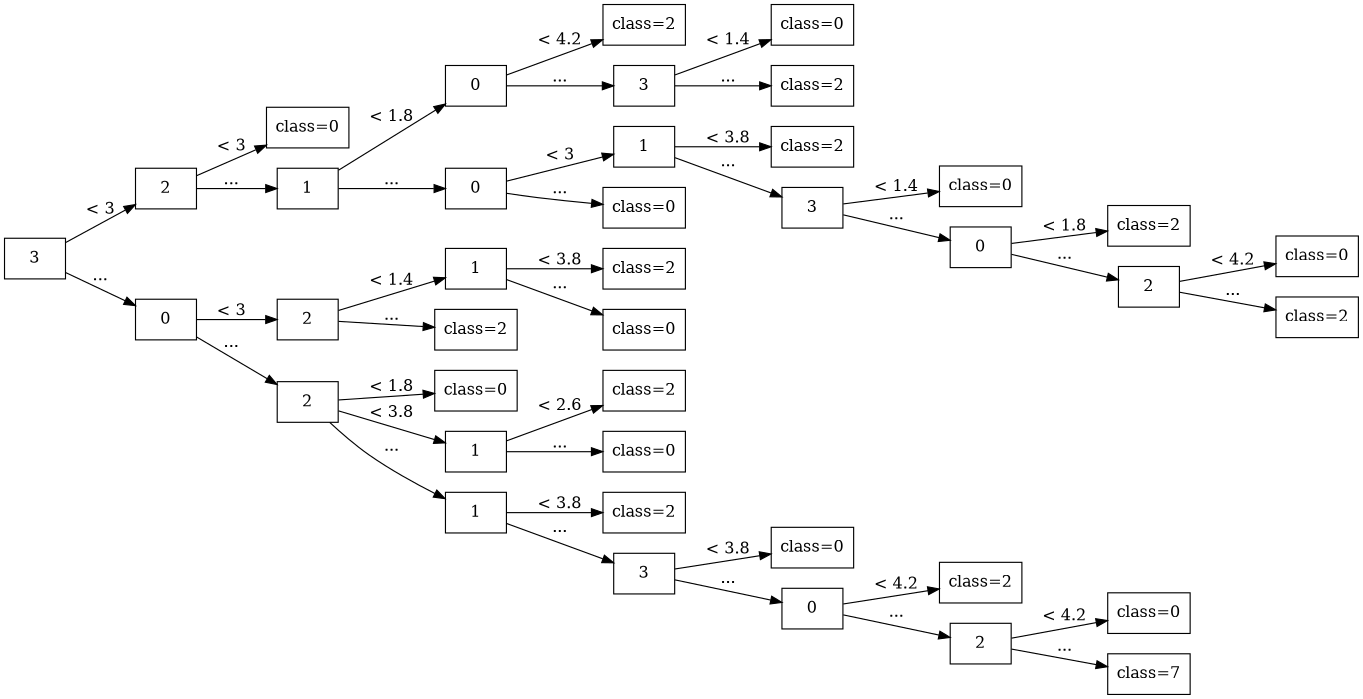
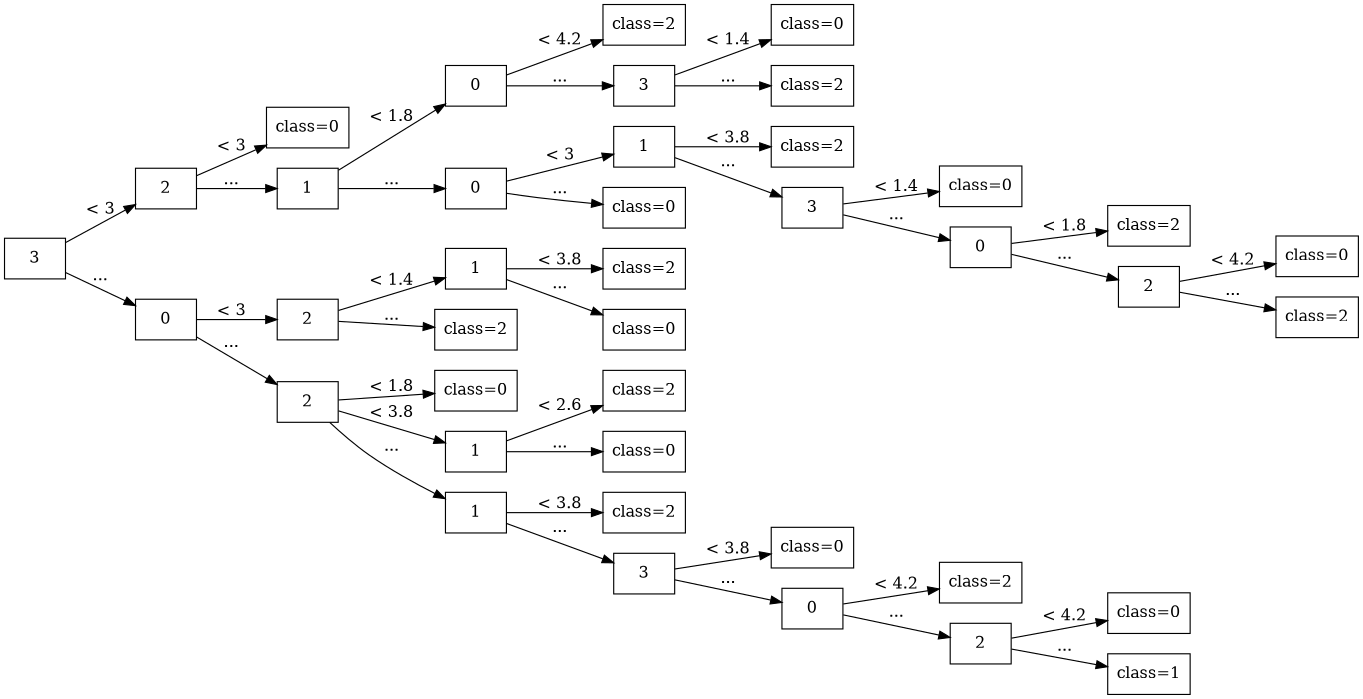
node "class=7": label "class=7" -> "class=1"
